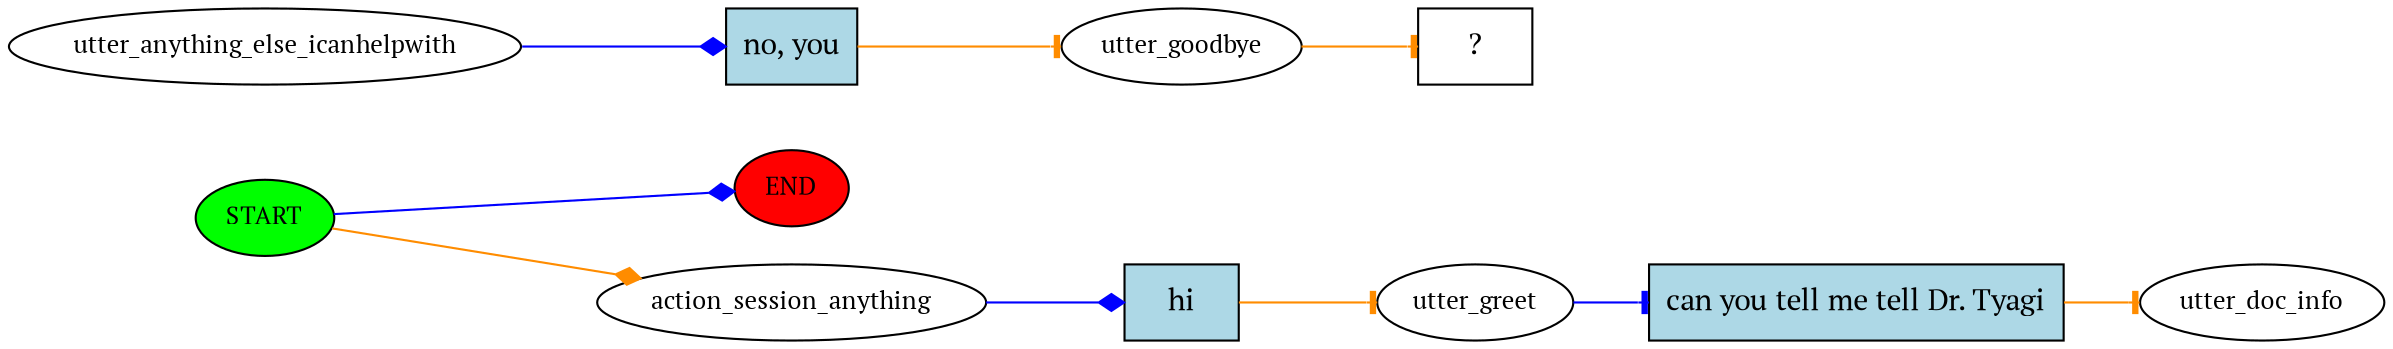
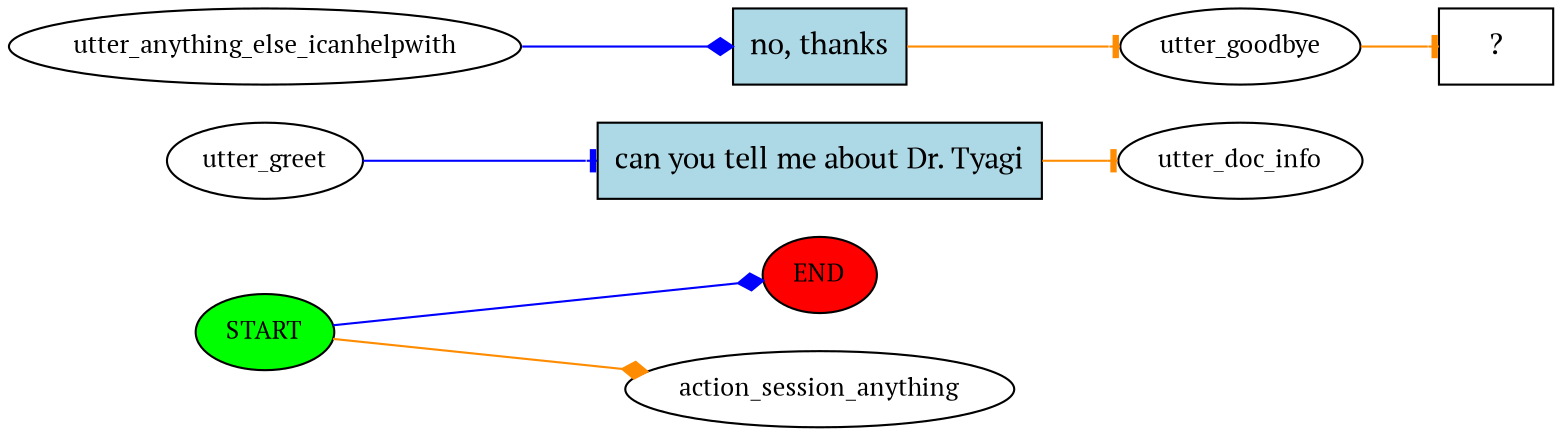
node "no, you": label "no, you" -> "no, thanks"
node "hi": removed
node "can you tell me tell Dr. Tyagi": label "can you tell me tell Dr. Tyagi" -> "can you tell me about Dr. Tyagi"
